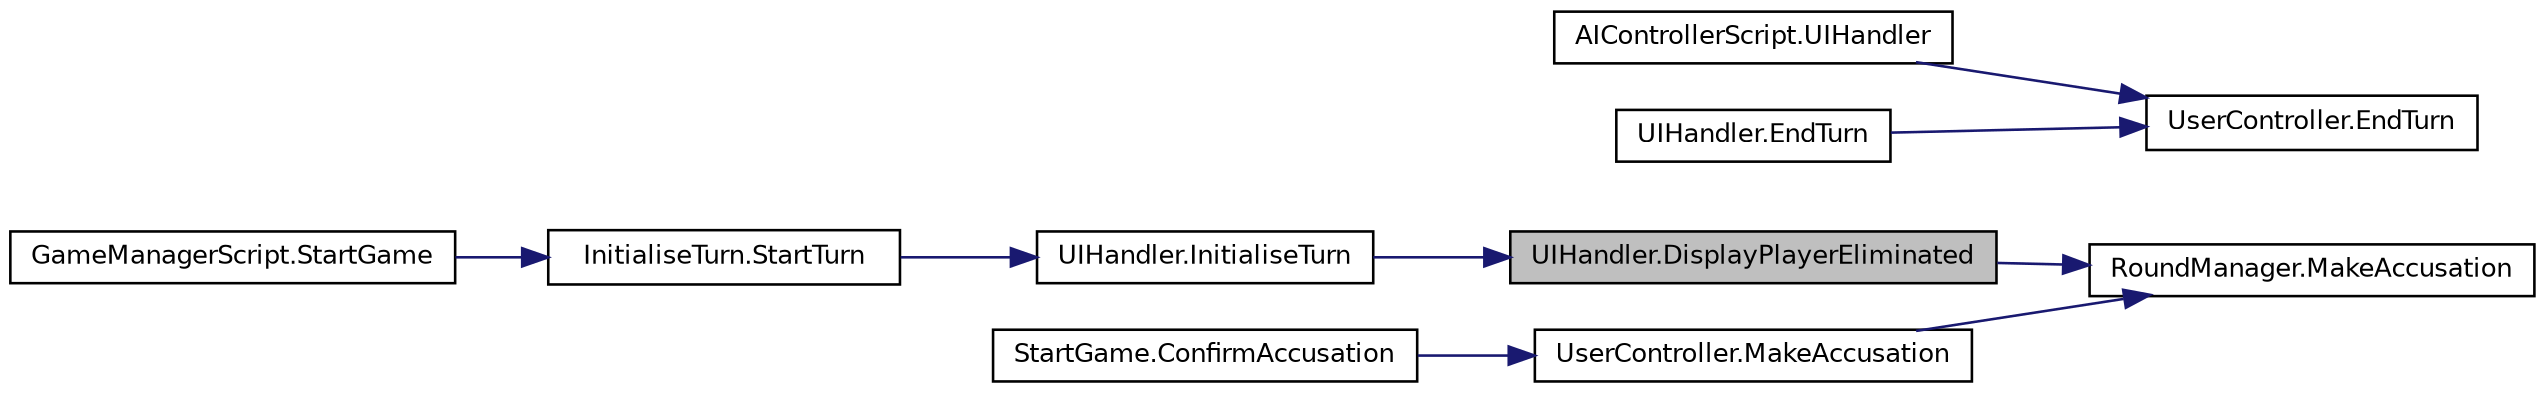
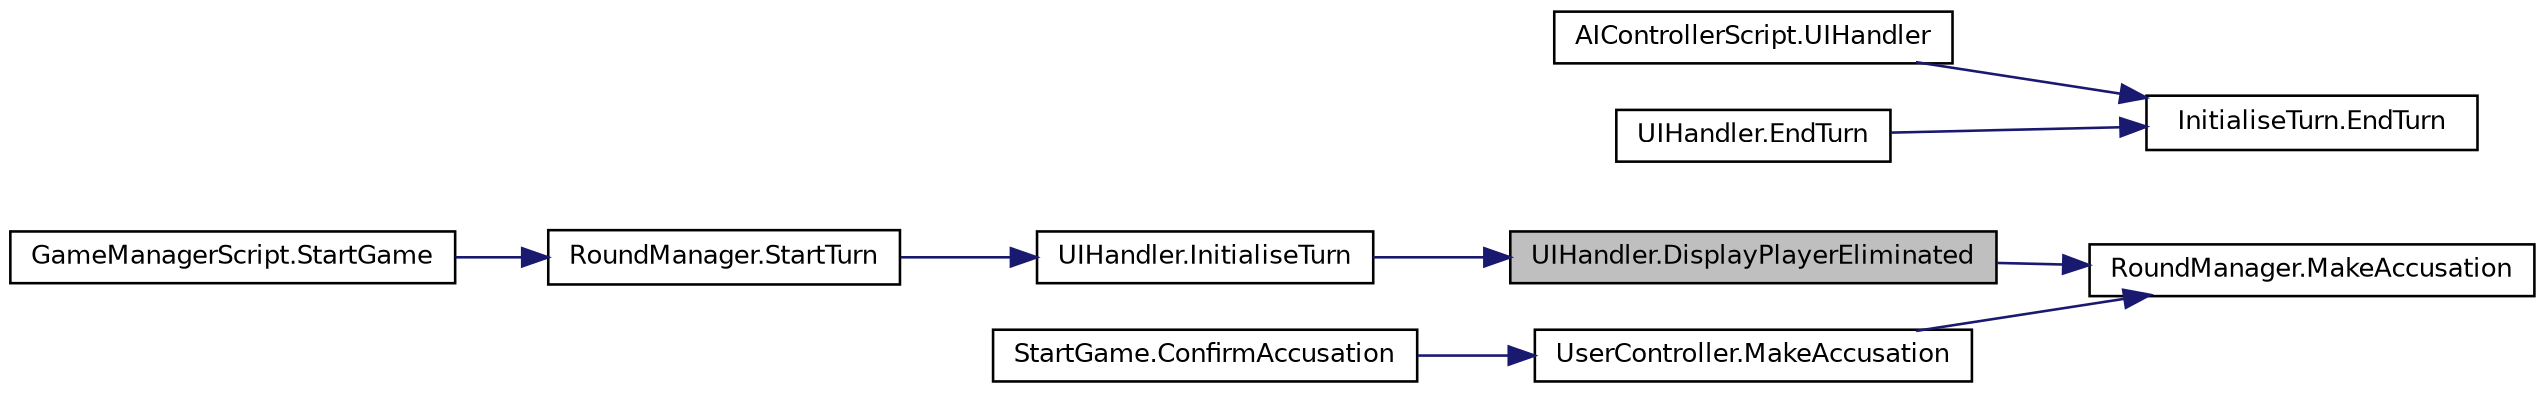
node "UserController.EndTurn": label "UserController.EndTurn" -> "InitialiseTurn.EndTurn"
node "InitialiseTurn.StartTurn": label "InitialiseTurn.StartTurn" -> "RoundManager.StartTurn"
